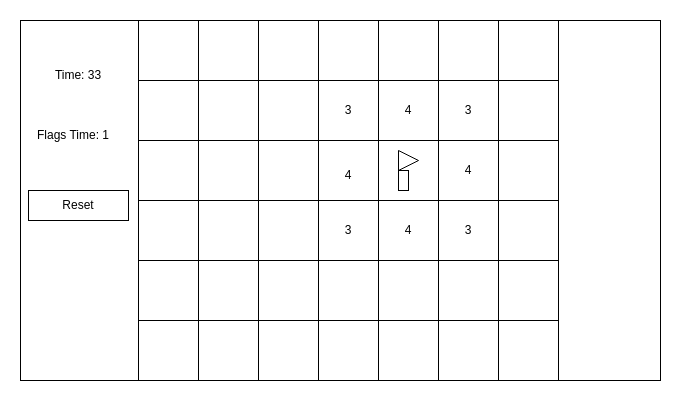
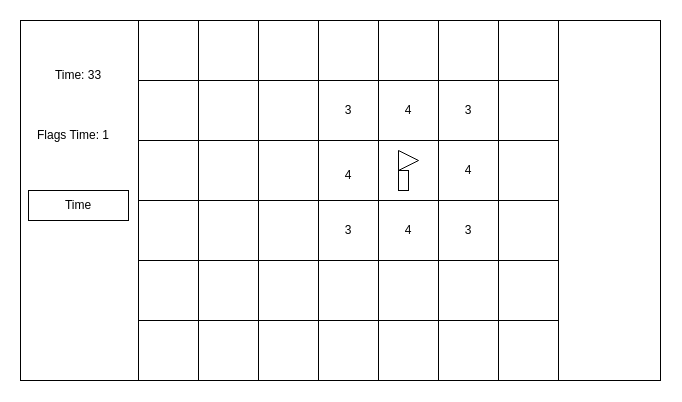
node "Reset": label "Reset" -> "Time"
